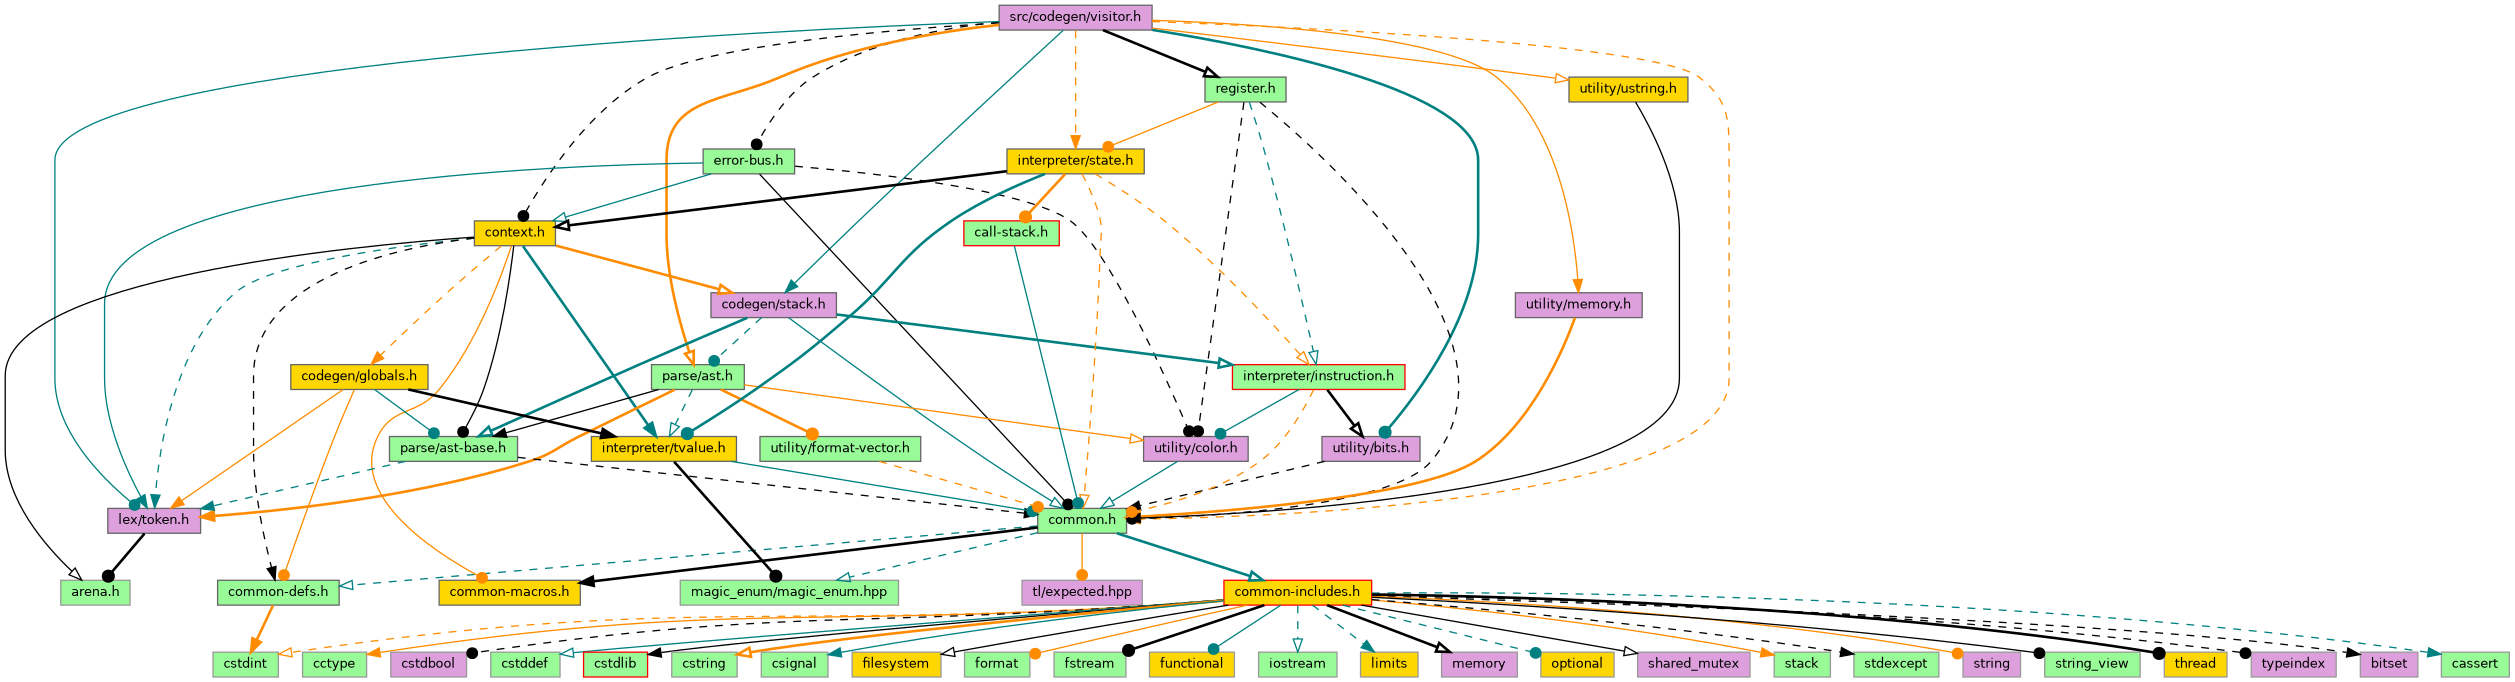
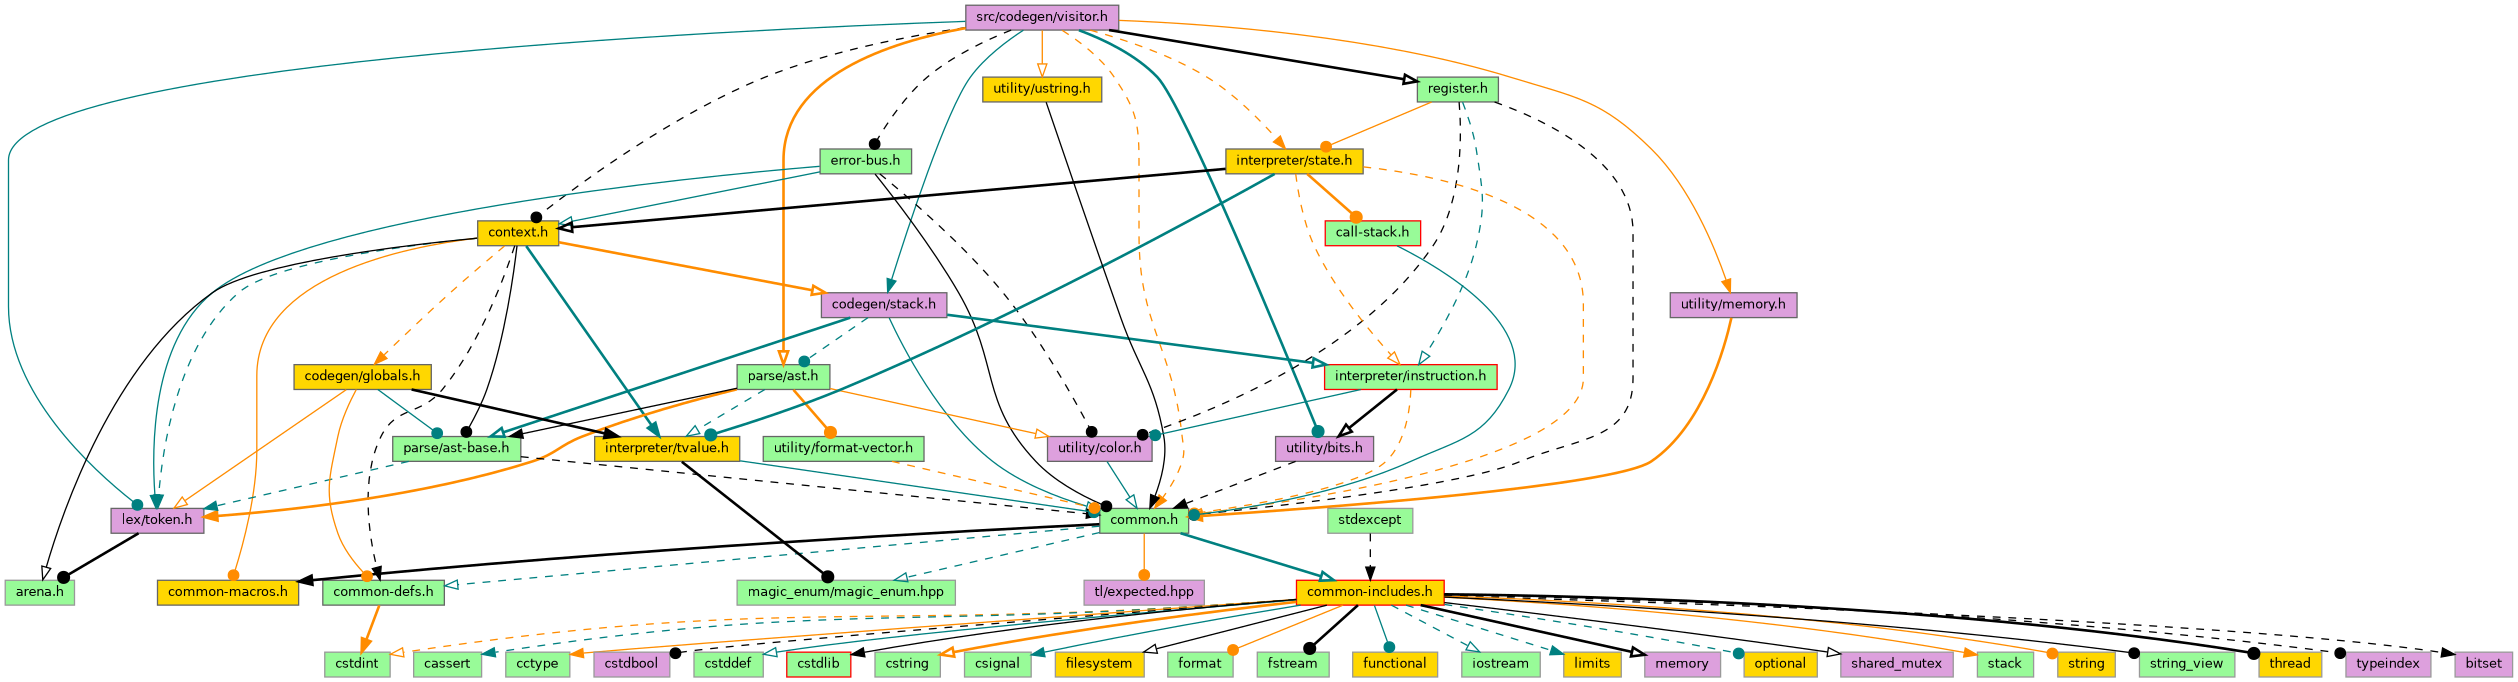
edge "codegen/globals.h" -> "lex/token.h": arrowhead normal -> onormal
edge "common-includes.h" -> "stdexcept": reversed
node "string": fillcolor plum -> gold
